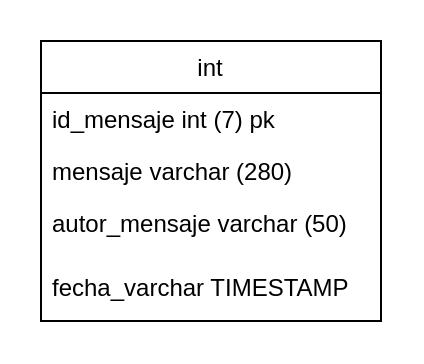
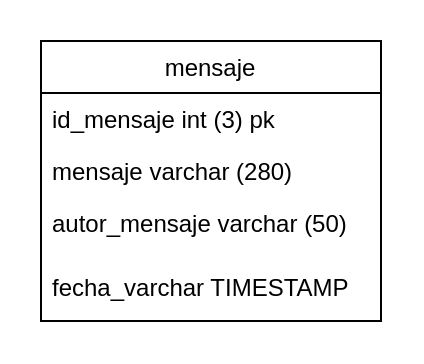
node "int": label "int" -> "mensaje"
node "id_mensaje int (7) pk": label "id_mensaje int (7) pk" -> "id_mensaje int (3) pk"
